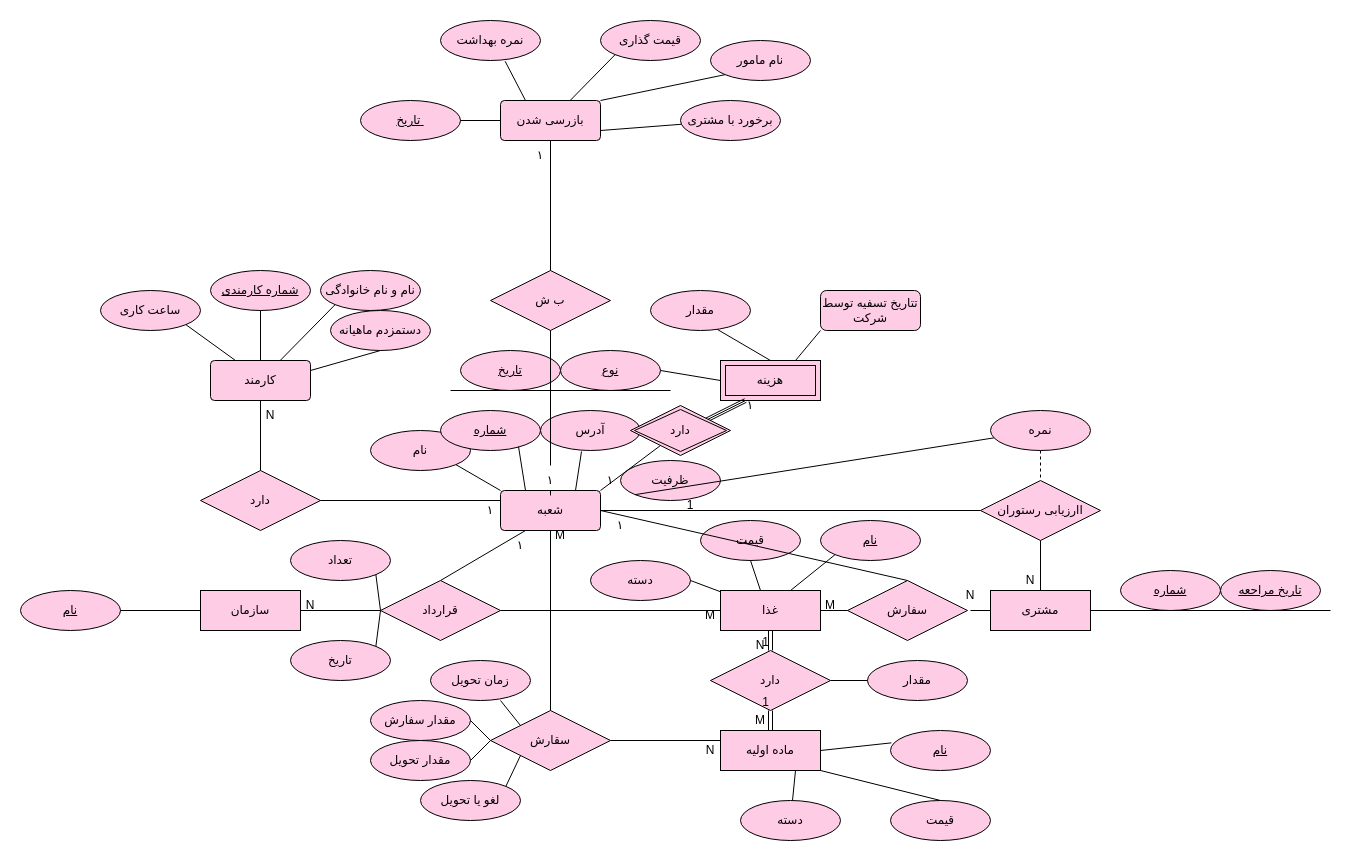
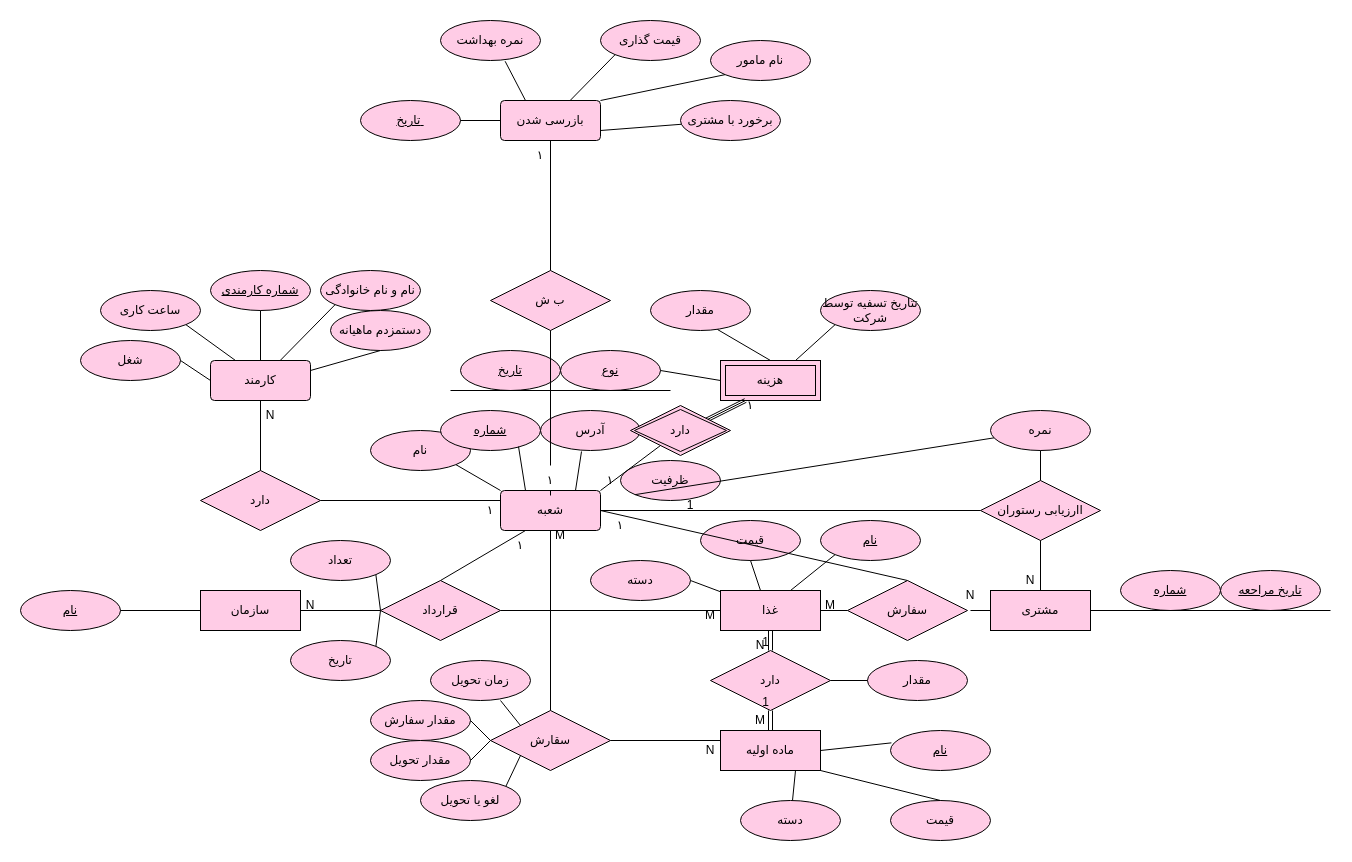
node "تتاریخ تسفیه توسط شرکت": shape rounded rectangle -> ellipse
node "شغل": added
edge "شغل" -- "کارمند": added
edge "نمره" -- "اارزیابی رستوران": style dashed -> solid
